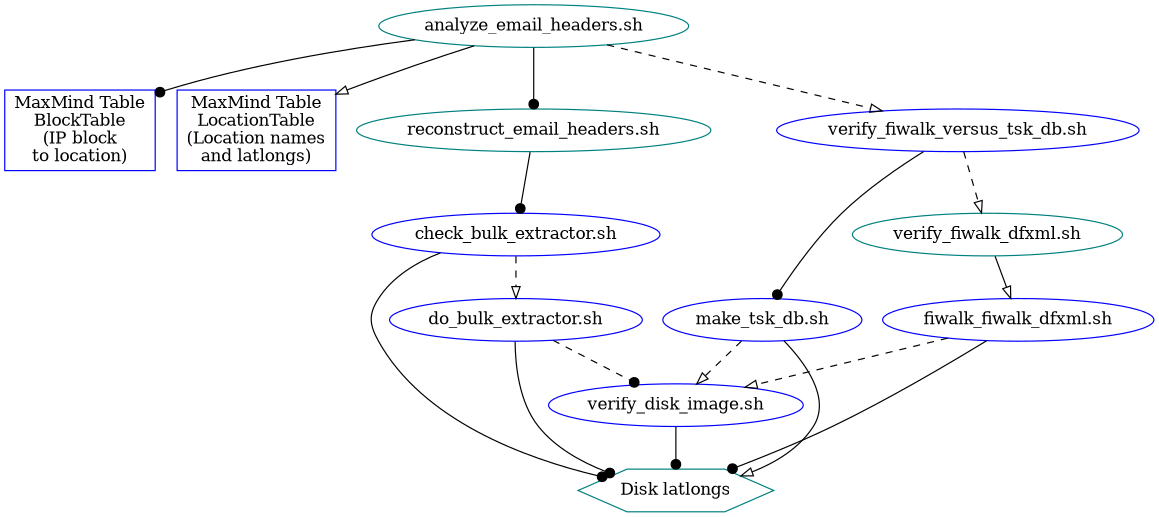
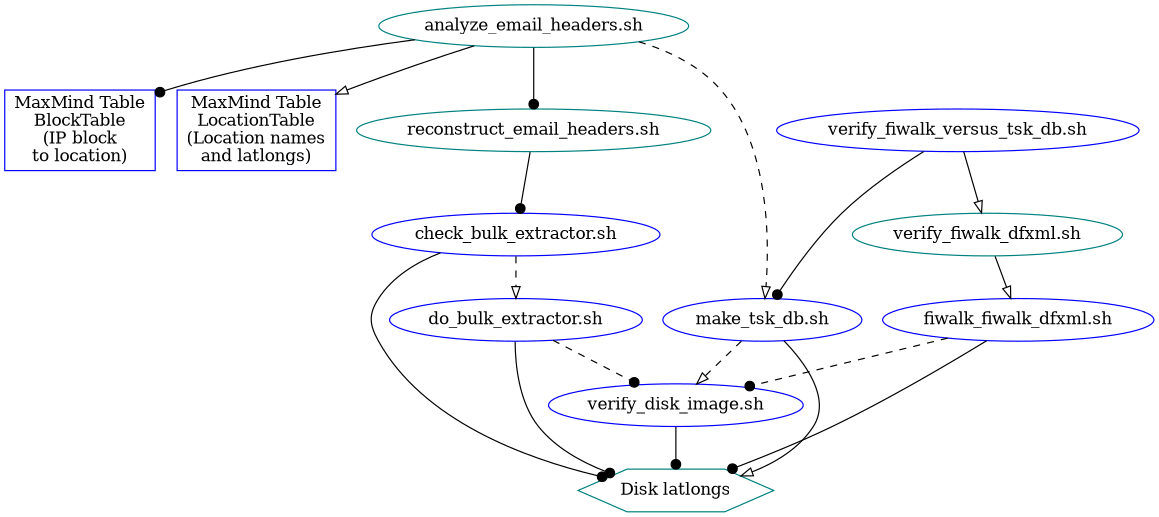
edge "analyze_email_headers.sh" -> "verify_fiwalk_versus_tsk_db.sh": now "analyze_email_headers.sh" -> "make_tsk_db.sh"
edge "verify_fiwalk_versus_tsk_db.sh" -> "verify_fiwalk_dfxml.sh": style dashed -> solid
edge "fiwalk_fiwalk_dfxml.sh" -> "verify_disk_image.sh": arrowhead onormal -> dot
